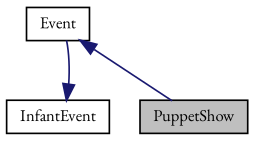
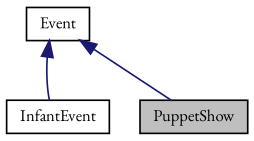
edge "Event" -> "InfantEvent": reversed
